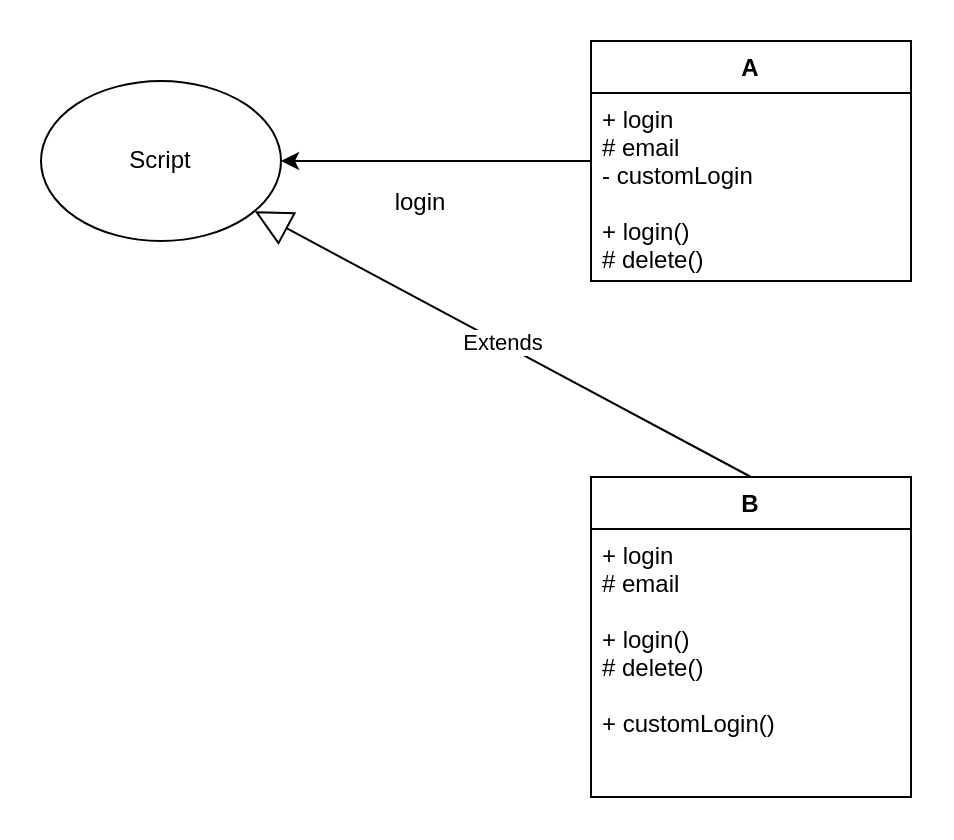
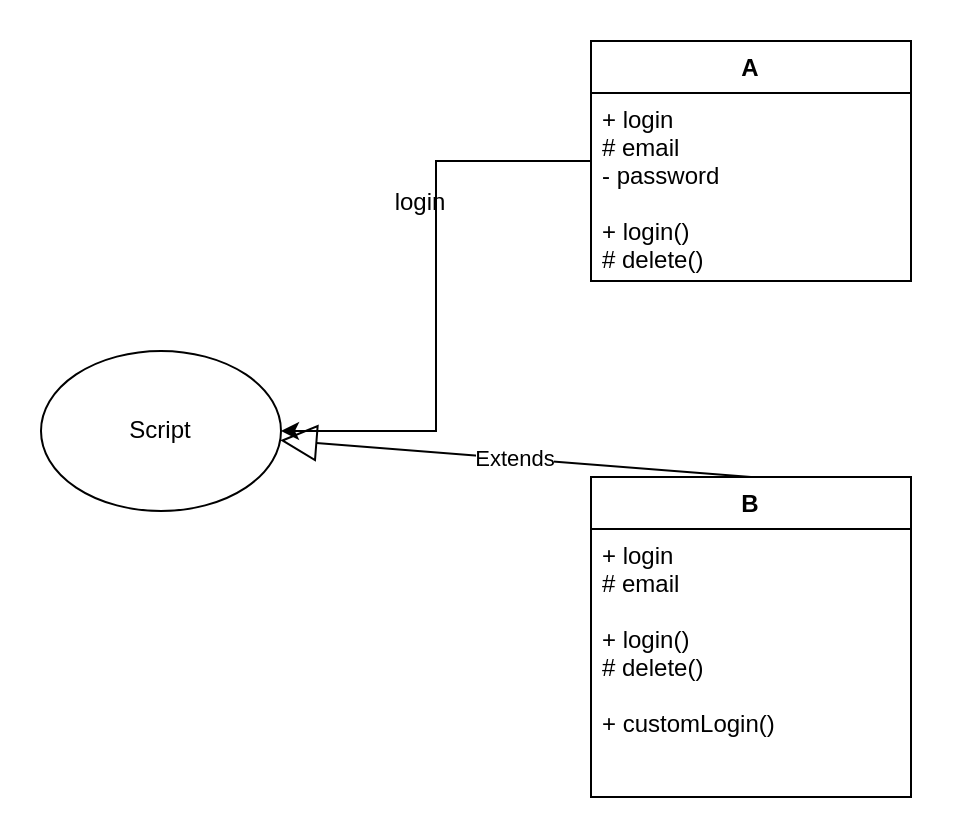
node "+ login # email - customLogin + login() # delete()": label "+ login # email - customLogin + login() # delete()" -> "+ login # email - password + login() # delete()"
node "Script": moved (161, 161) -> (161, 431)
